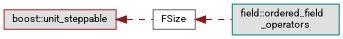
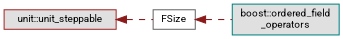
node "boost::unit_steppable": label "boost::unit_steppable" -> "unit::unit_steppable"
node "field::ordered_field _operators": label "field::ordered_field _operators" -> "boost::ordered_field _operators"
